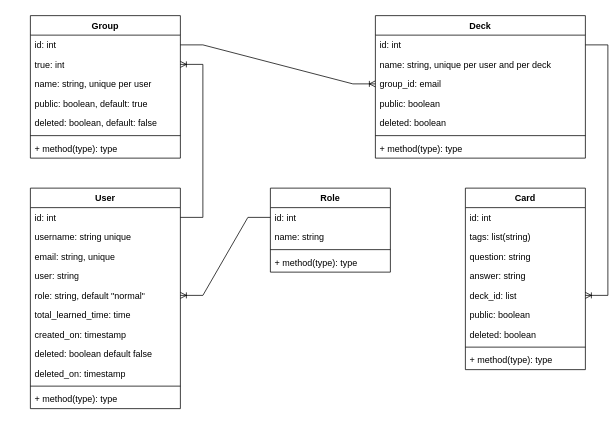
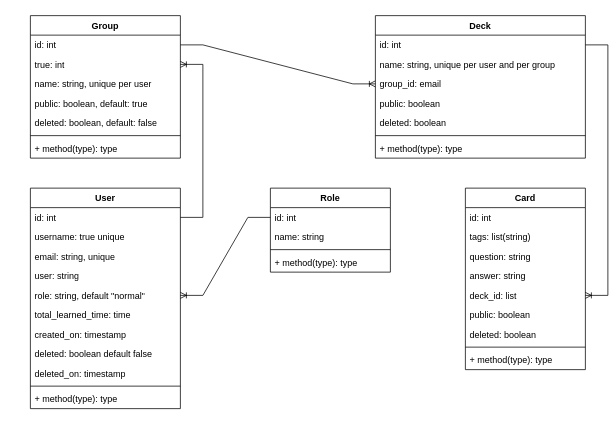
node "name: string, unique per user and per deck": label "name: string, unique per user and per deck" -> "name: string, unique per user and per group"
node "username: string unique": label "username: string unique" -> "username: true unique"
